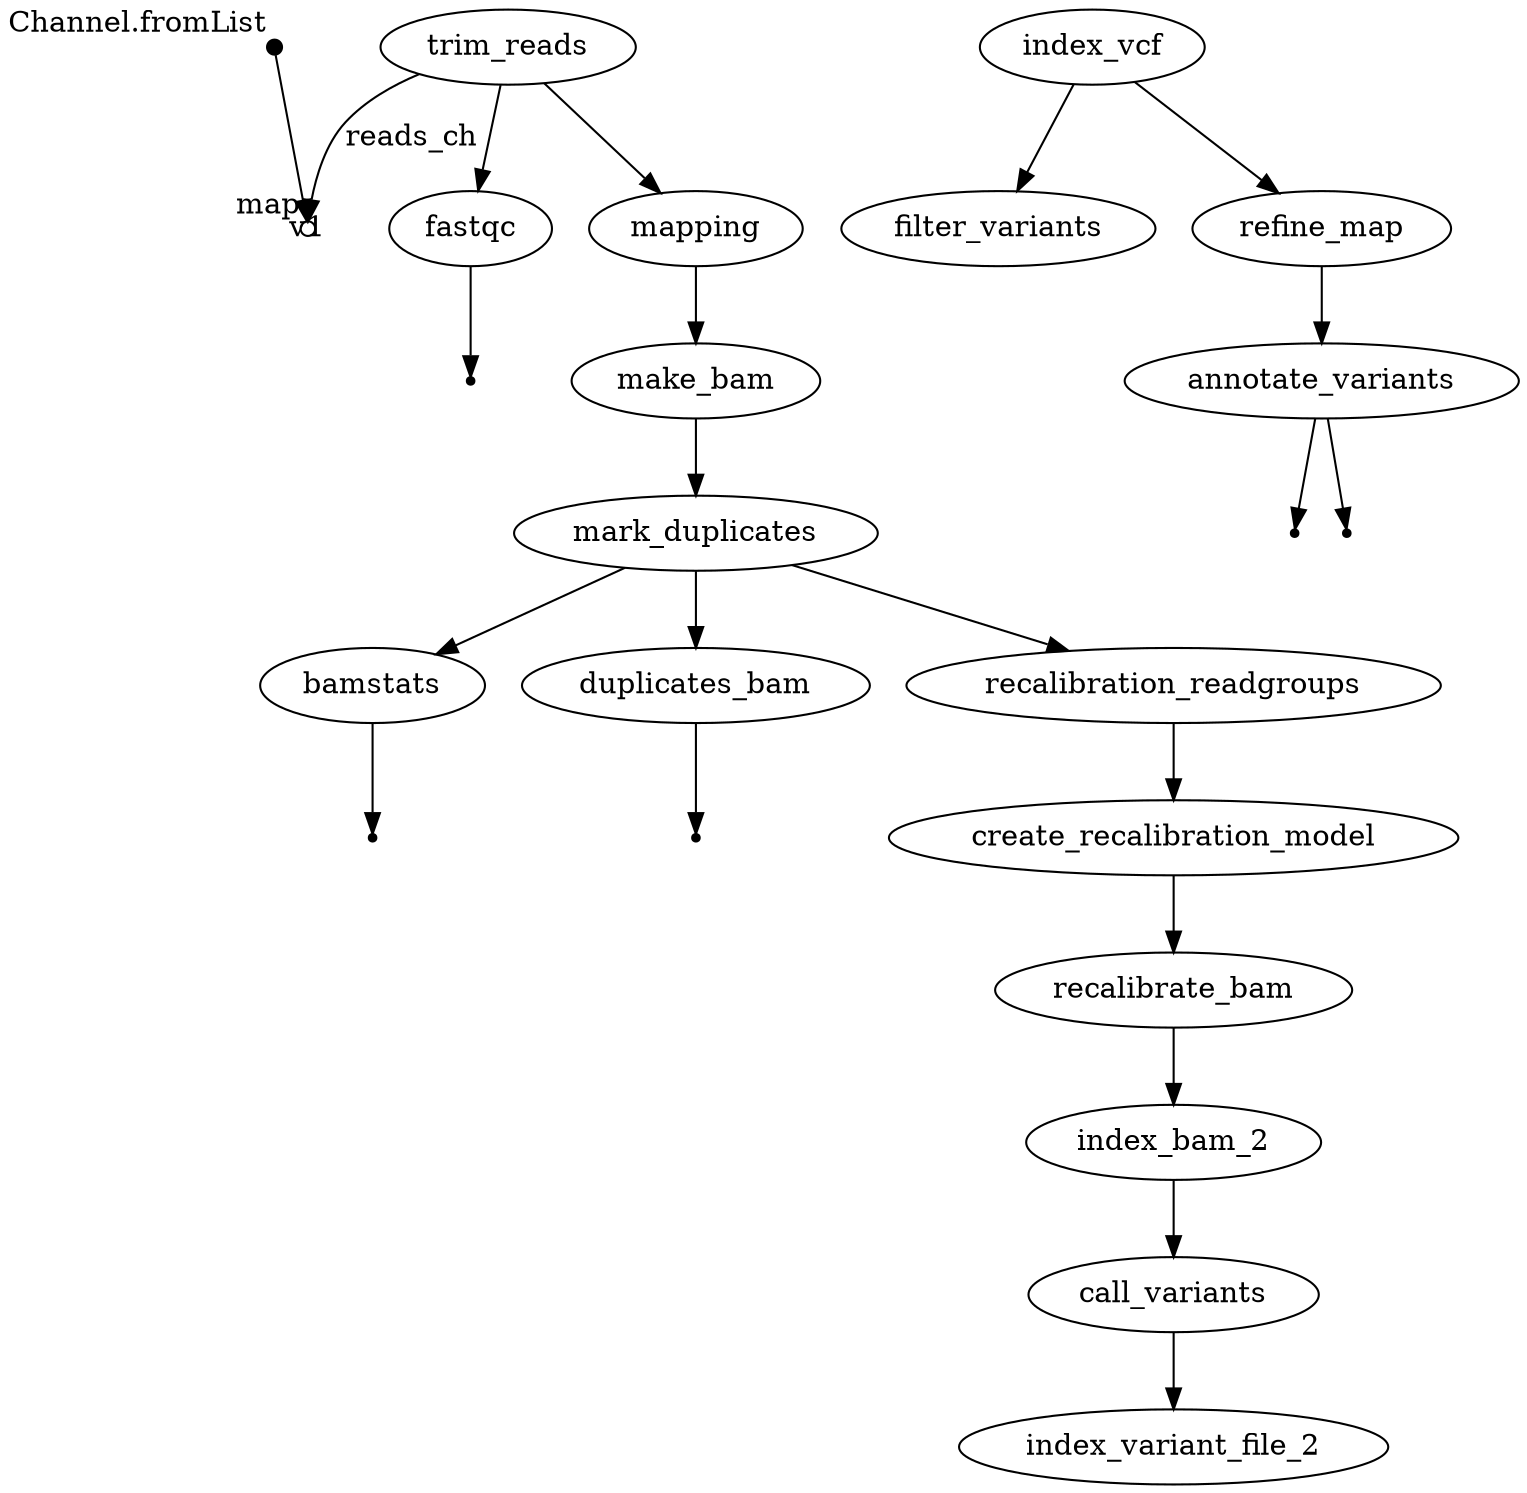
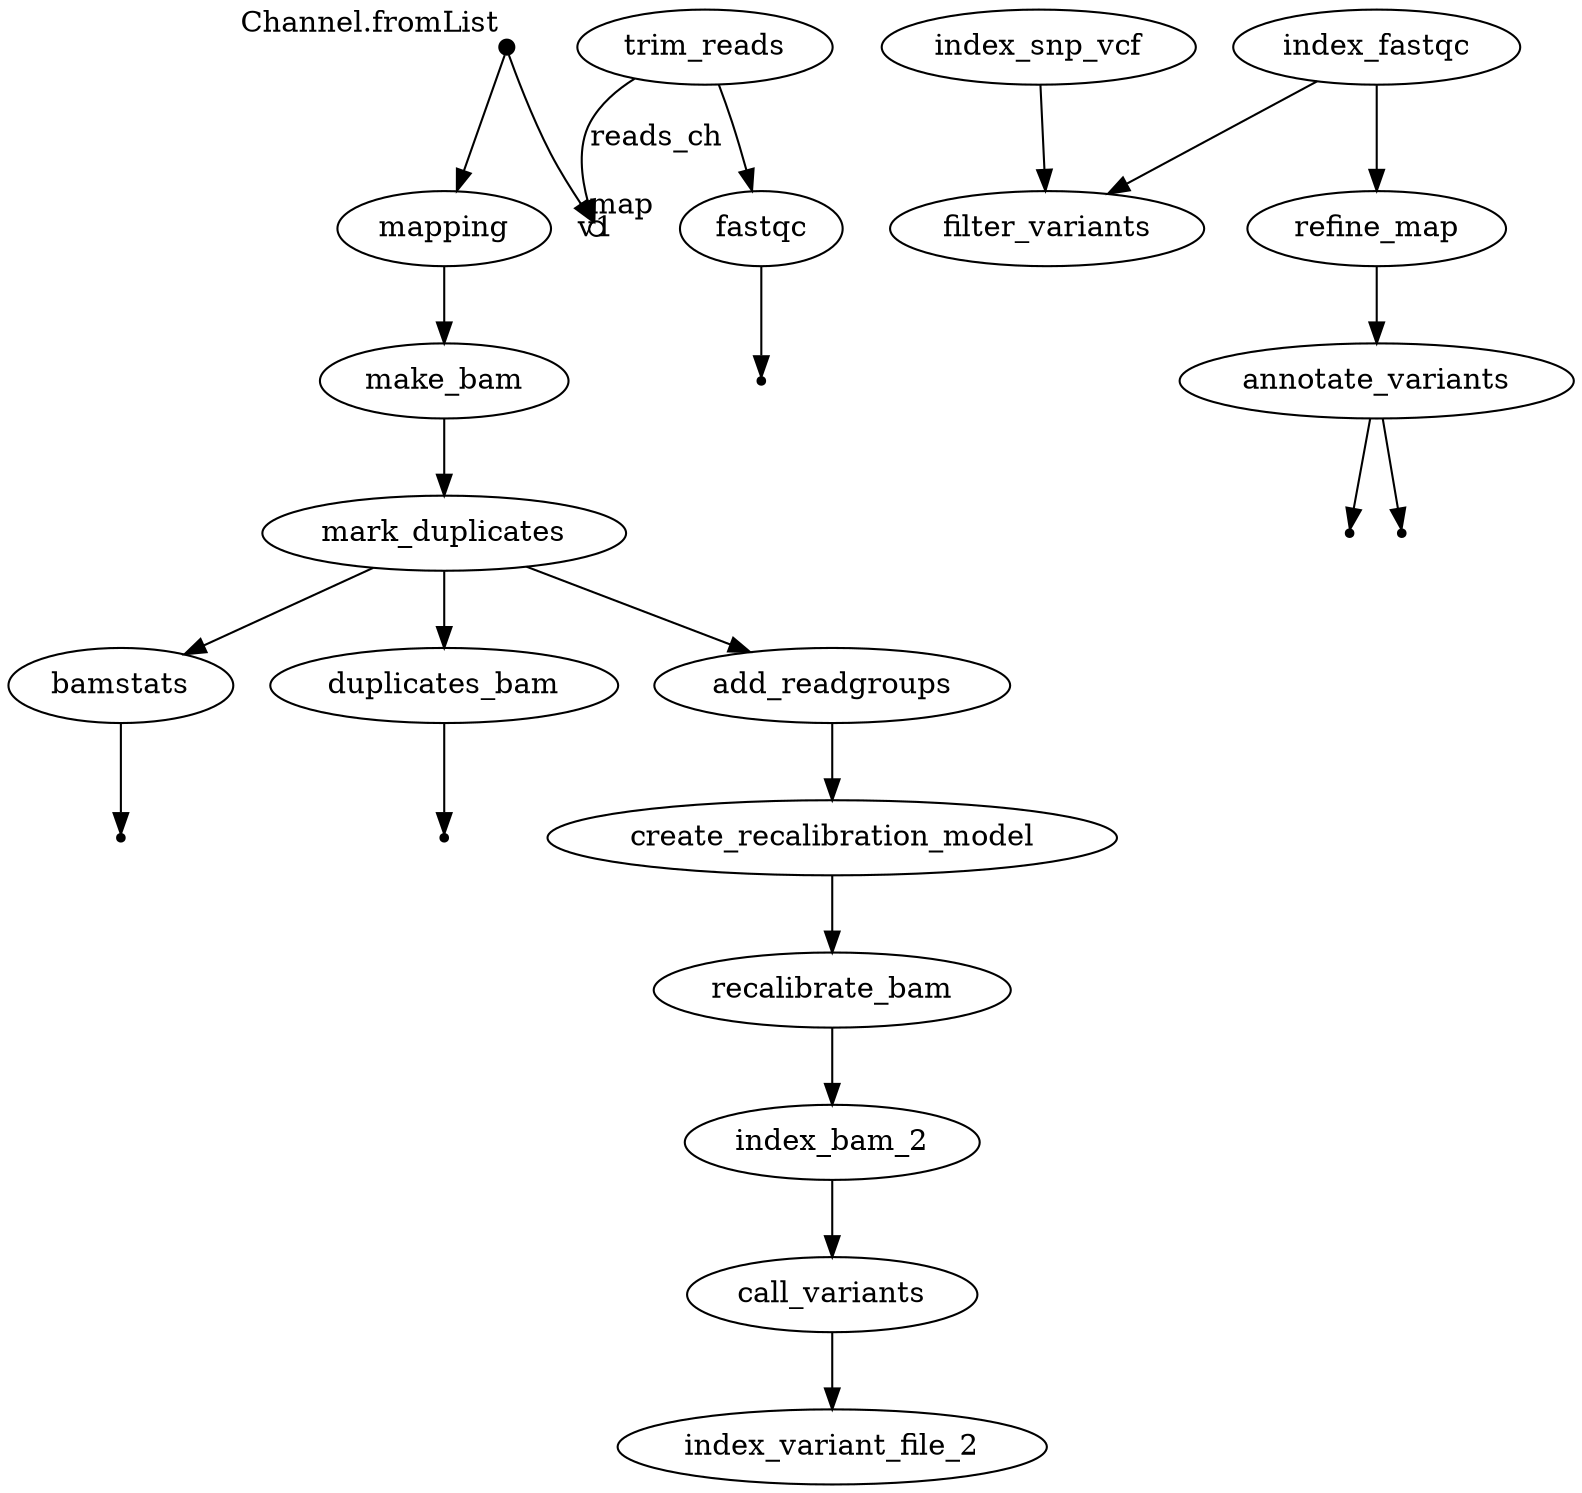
node "index_snp_vcf": added
node "index_vcf": label "index_vcf" -> "index_fastqc"
edge "trim_reads" -> "mapping": now "Channel.fromList" -> "mapping"
node "recalibration_readgroups": label "recalibration_readgroups" -> "add_readgroups"
